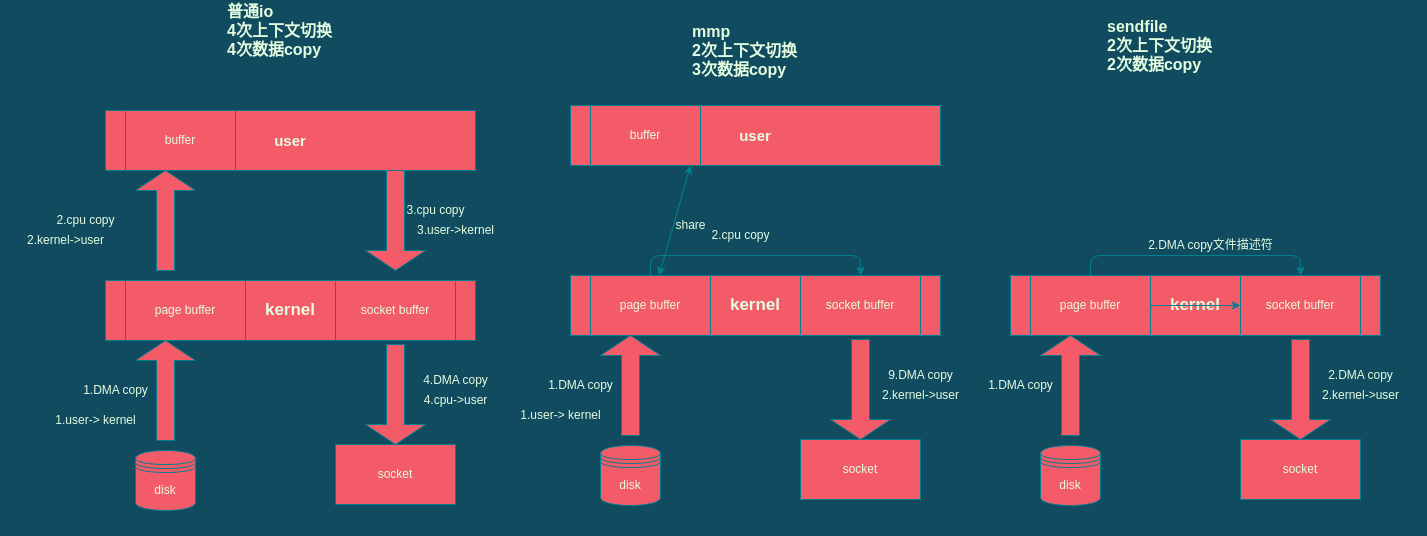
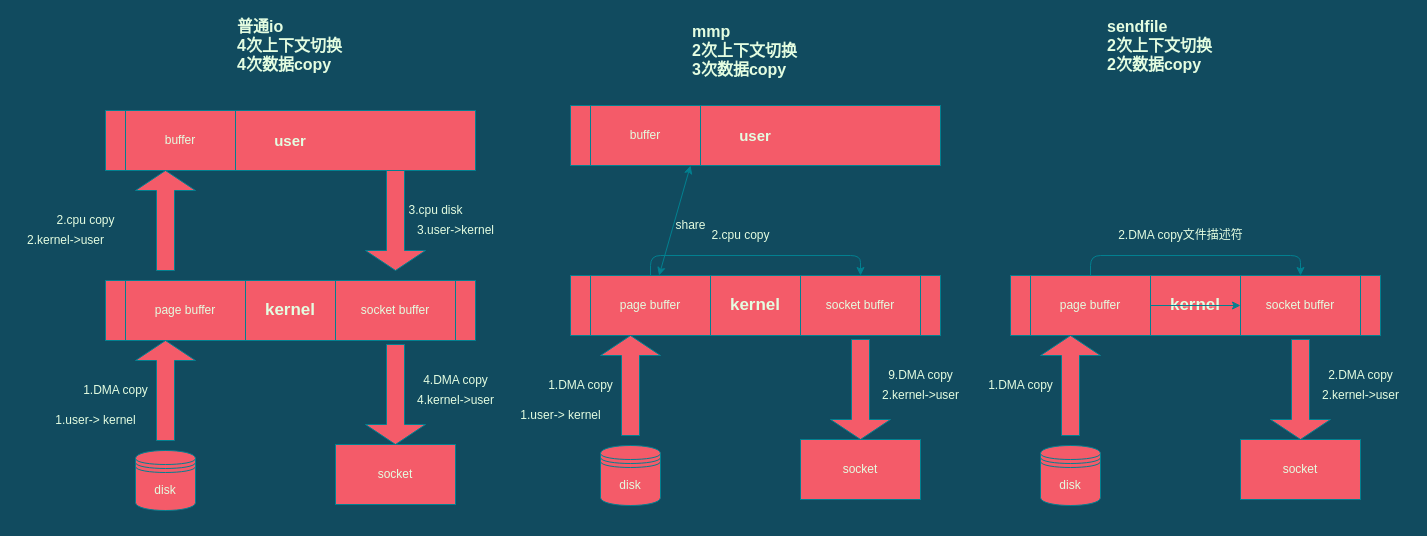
node "普通io 4次上下文切换 4次数据copy": moved (286, 31) -> (296, 46)
node "3.cpu copy": label "3.cpu copy" -> "3.cpu disk"
node "2.DMA copy文件描述符": moved (1211, 246) -> (1181, 236)
node "4.cpu->user": label "4.cpu->user" -> "4.kernel->user"
